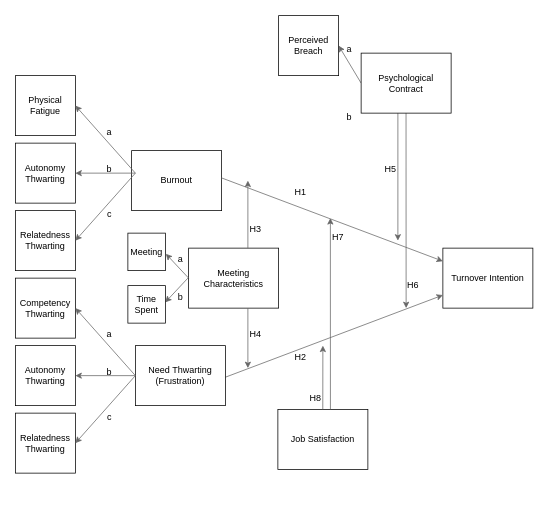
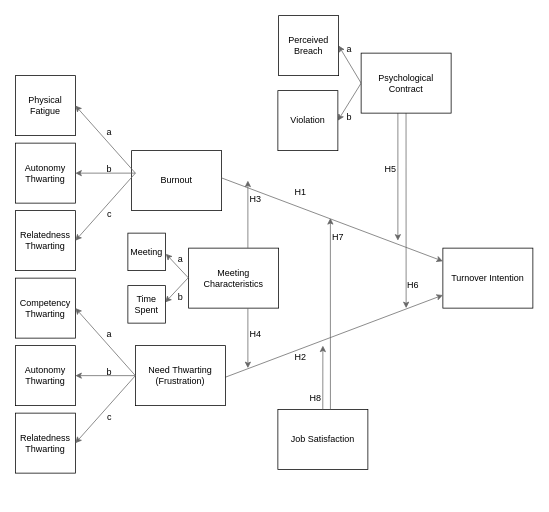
edge "Psychological Contract" -> "Violation": added
node "Violation": added
node "H3": moved (255, 229) -> (255, 199)
